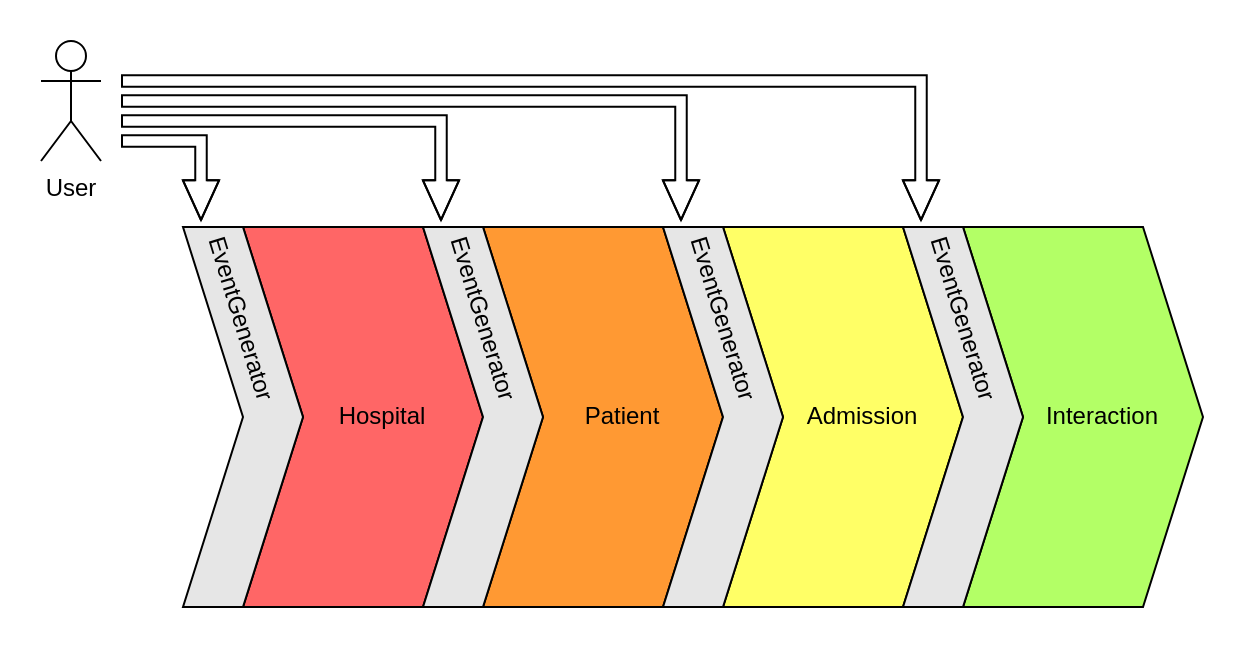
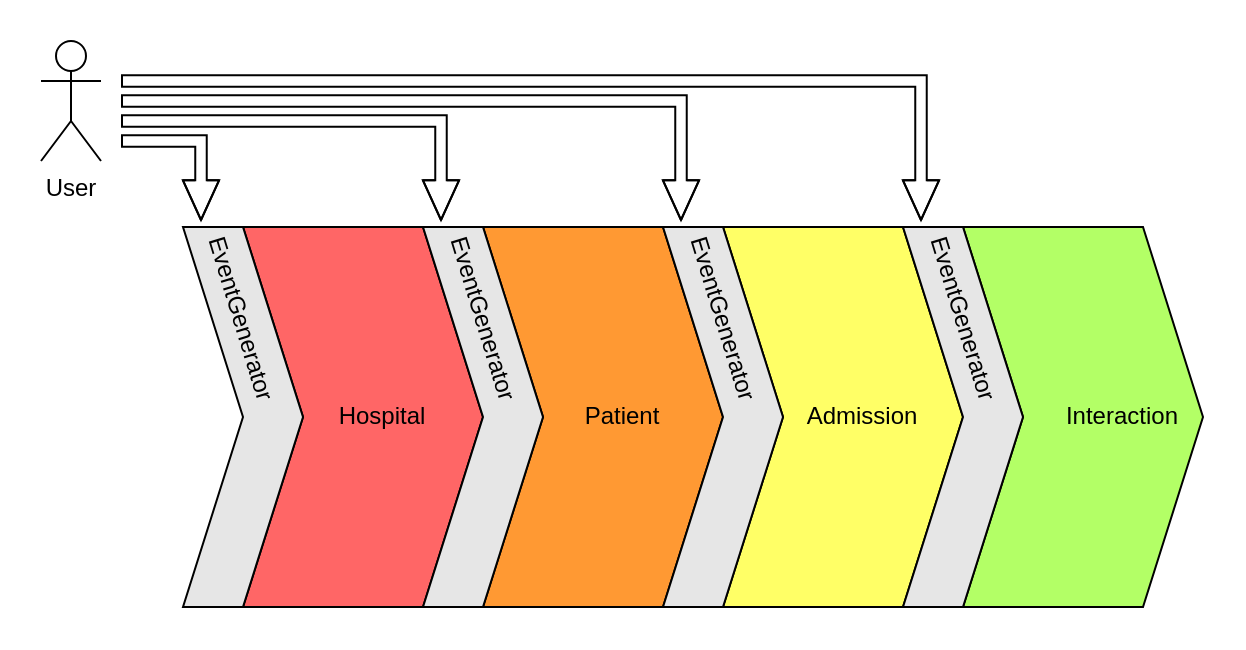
node "Interaction": moved (1103, 417) -> (1123, 417)
